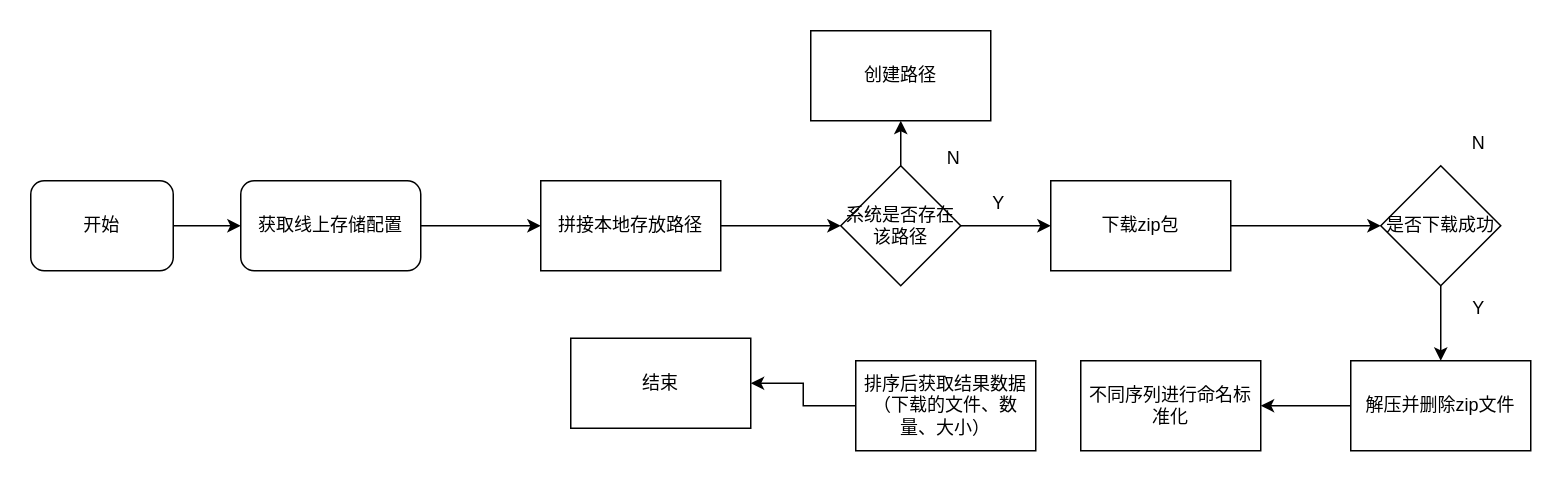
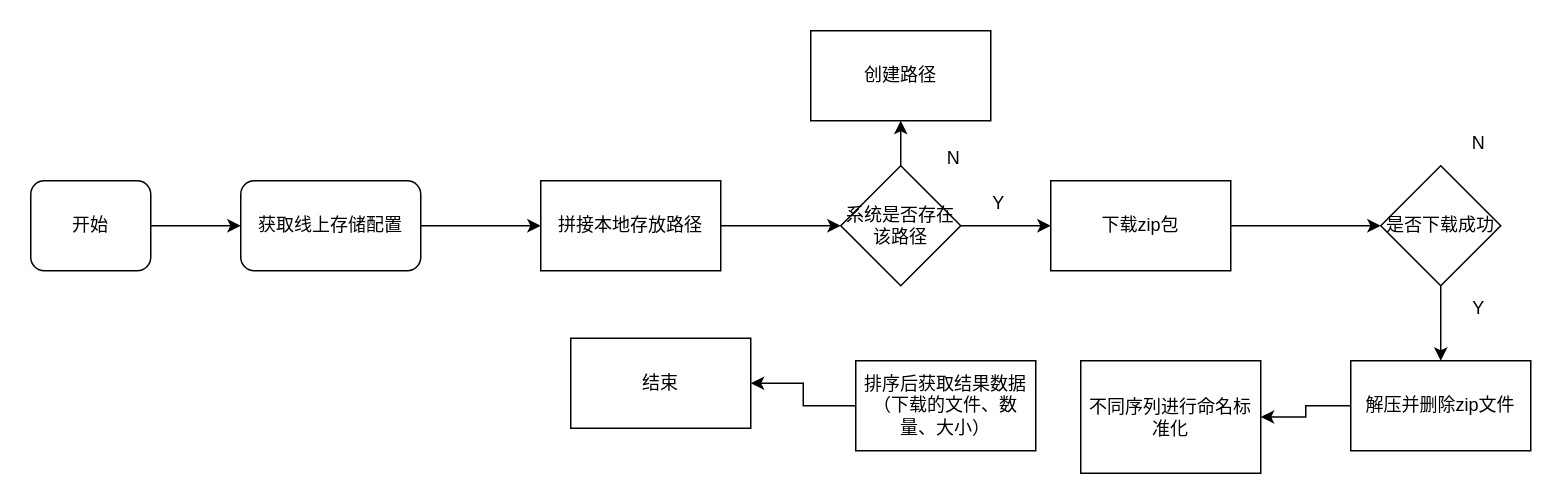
node "开始": size 143x90 -> 120x90
node "不同序列进行命名标准化": size 180x90 -> 180x113
